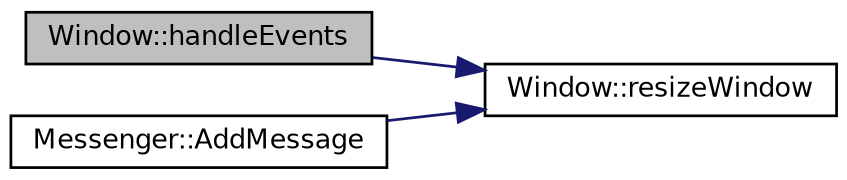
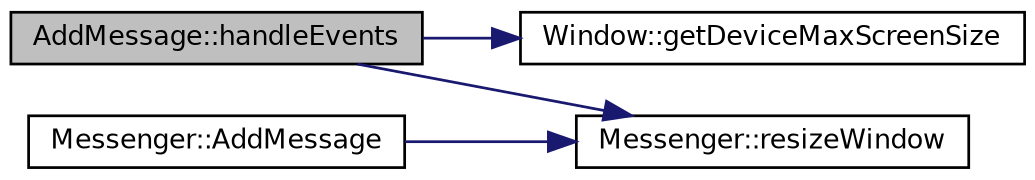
node "Window::handleEvents": label "Window::handleEvents" -> "AddMessage::handleEvents"
node "Window::getDeviceMaxScreenSize": added
node "Window::resizeWindow": label "Window::resizeWindow" -> "Messenger::resizeWindow"
